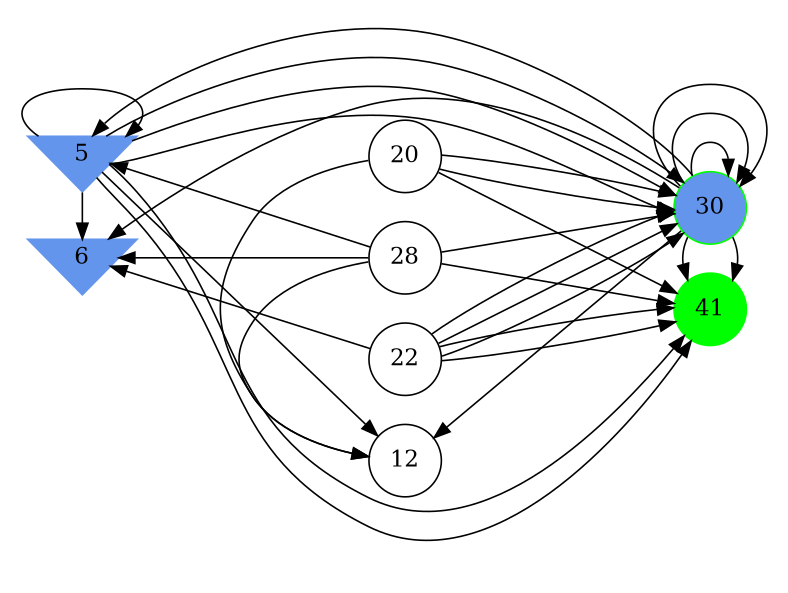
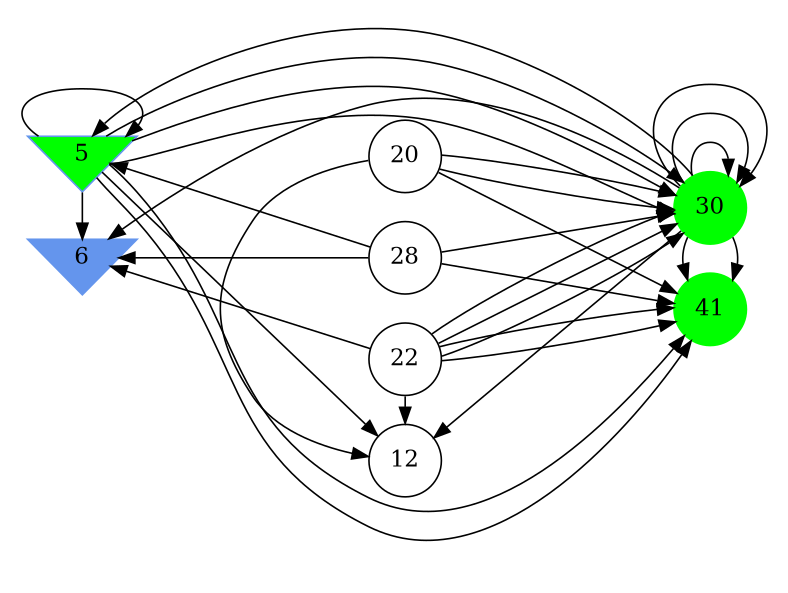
node "5": fillcolor cornflowerblue -> green
node "30": fillcolor cornflowerblue -> green
edge "28" -> "12": now "22" -> "12"
